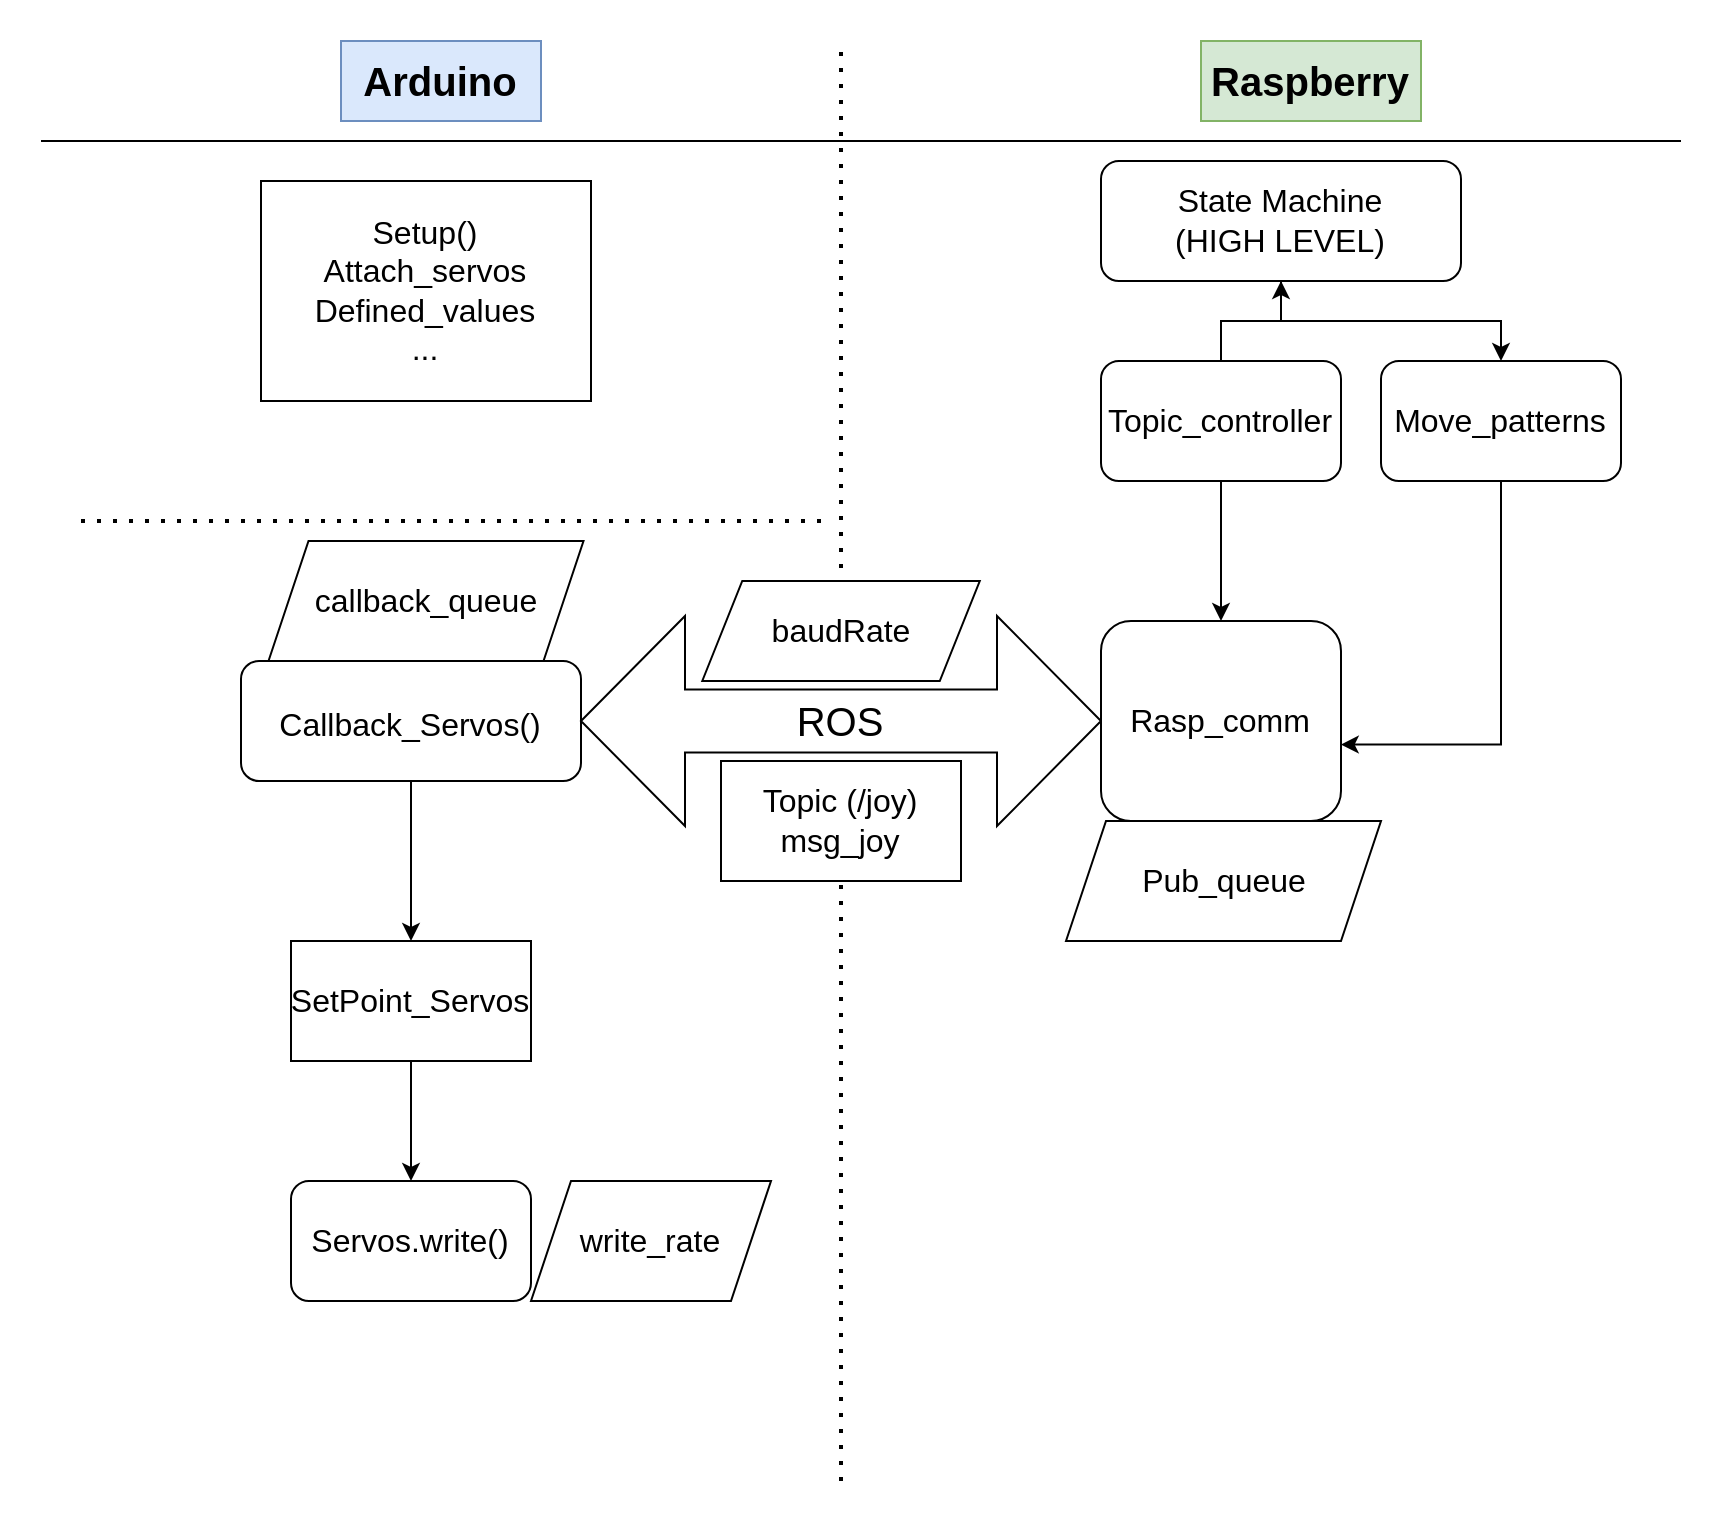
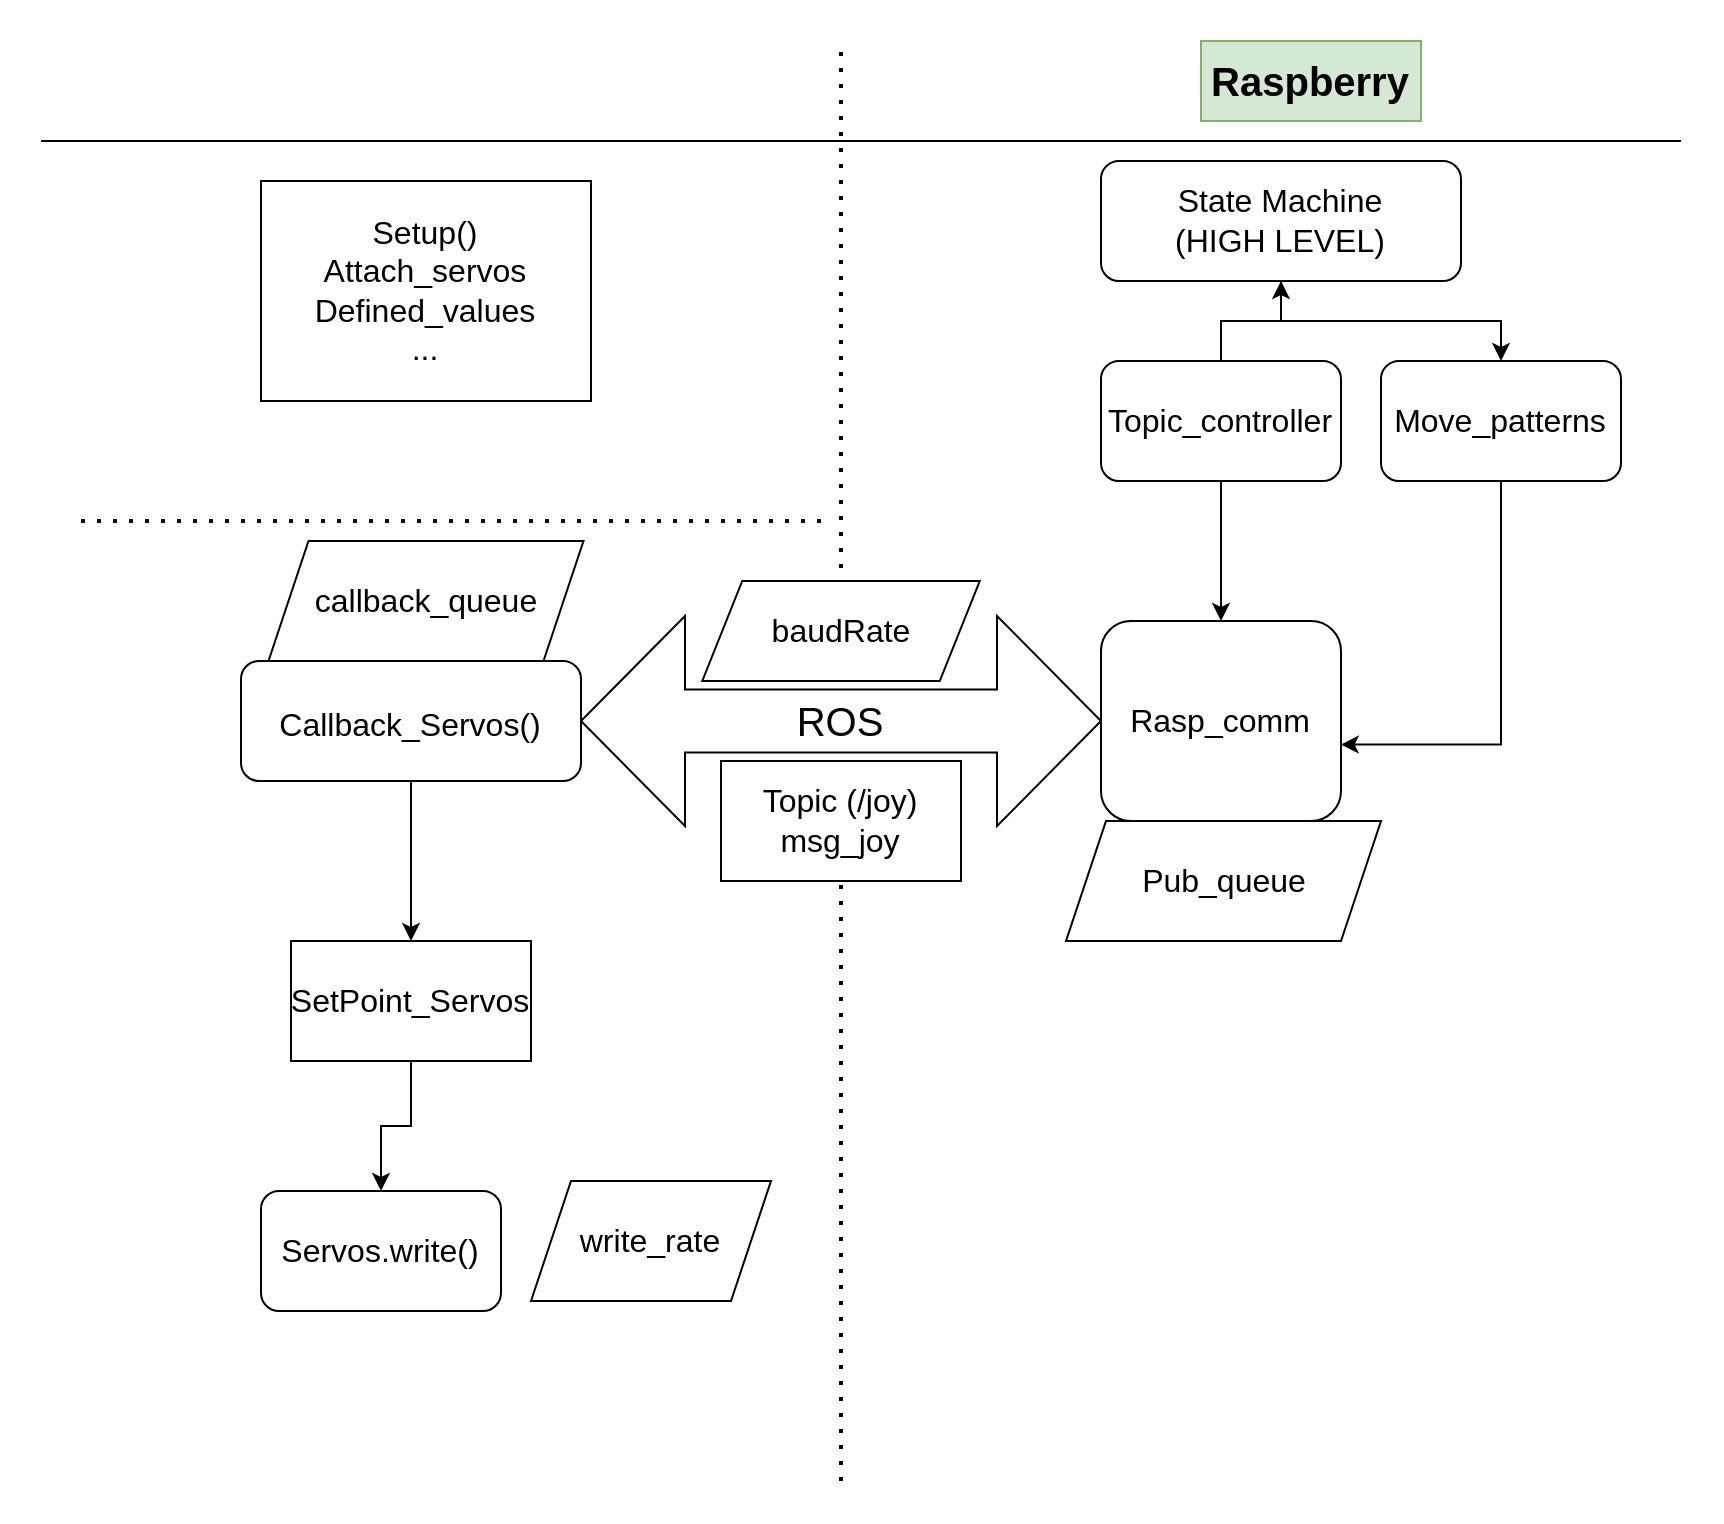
node "Arduino": removed
node "Servos.write()": moved (411, 1241) -> (381, 1251)
